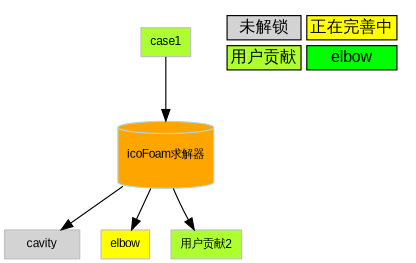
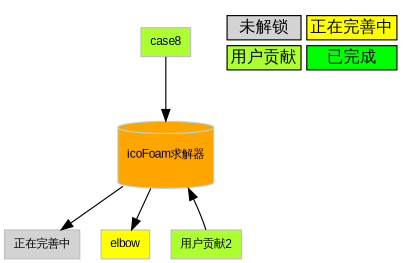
node "case1": label "case1" -> "case8"
node "未解锁": text "elbow" -> "已完成"
edge "icoFoam求解器" -> "用户贡献2": reversed
node "cavity": label "cavity" -> "正在完善中"
